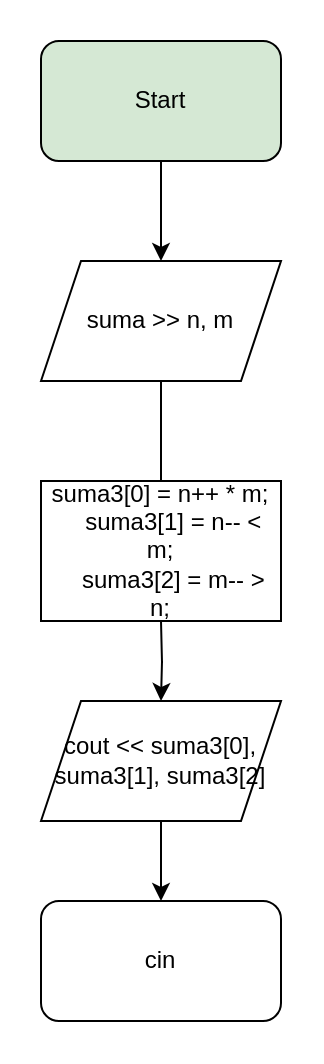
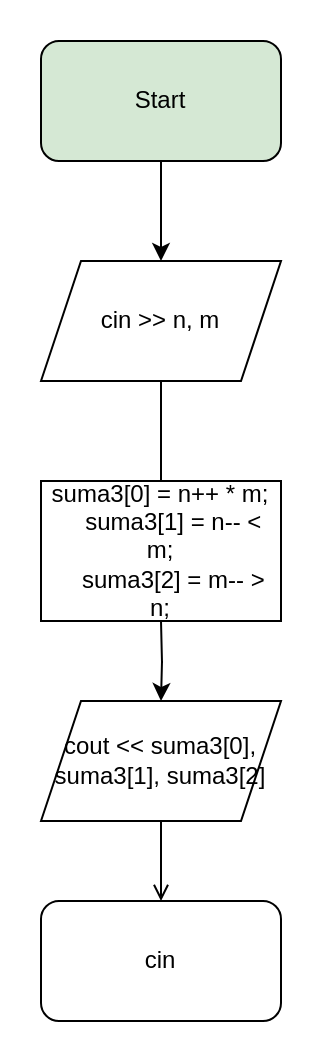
node "suma >> n, m": label "suma >> n, m" -> "cin >> n, m"
edge "cout << suma3[0], suma3[1], suma3[2]" -> "cin": arrowhead classic -> open
